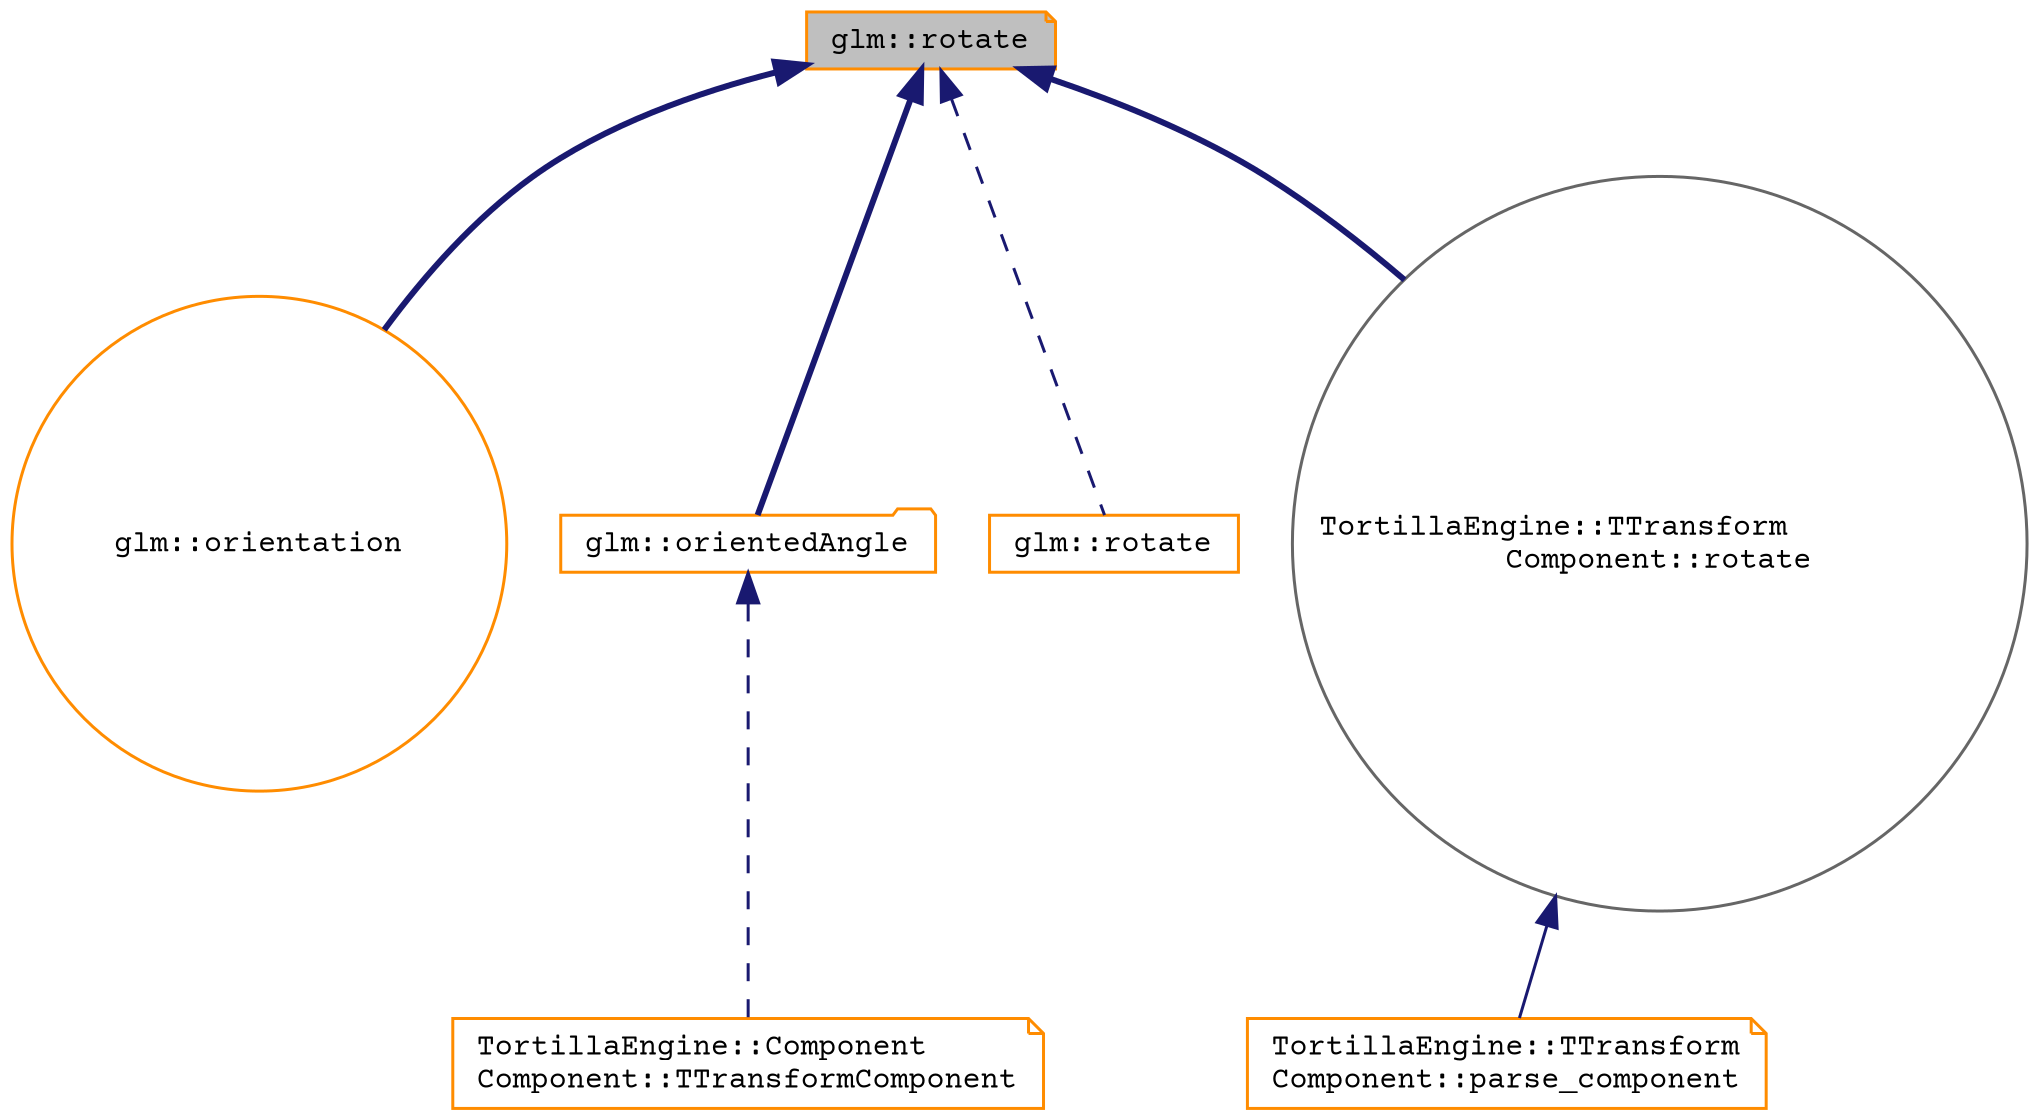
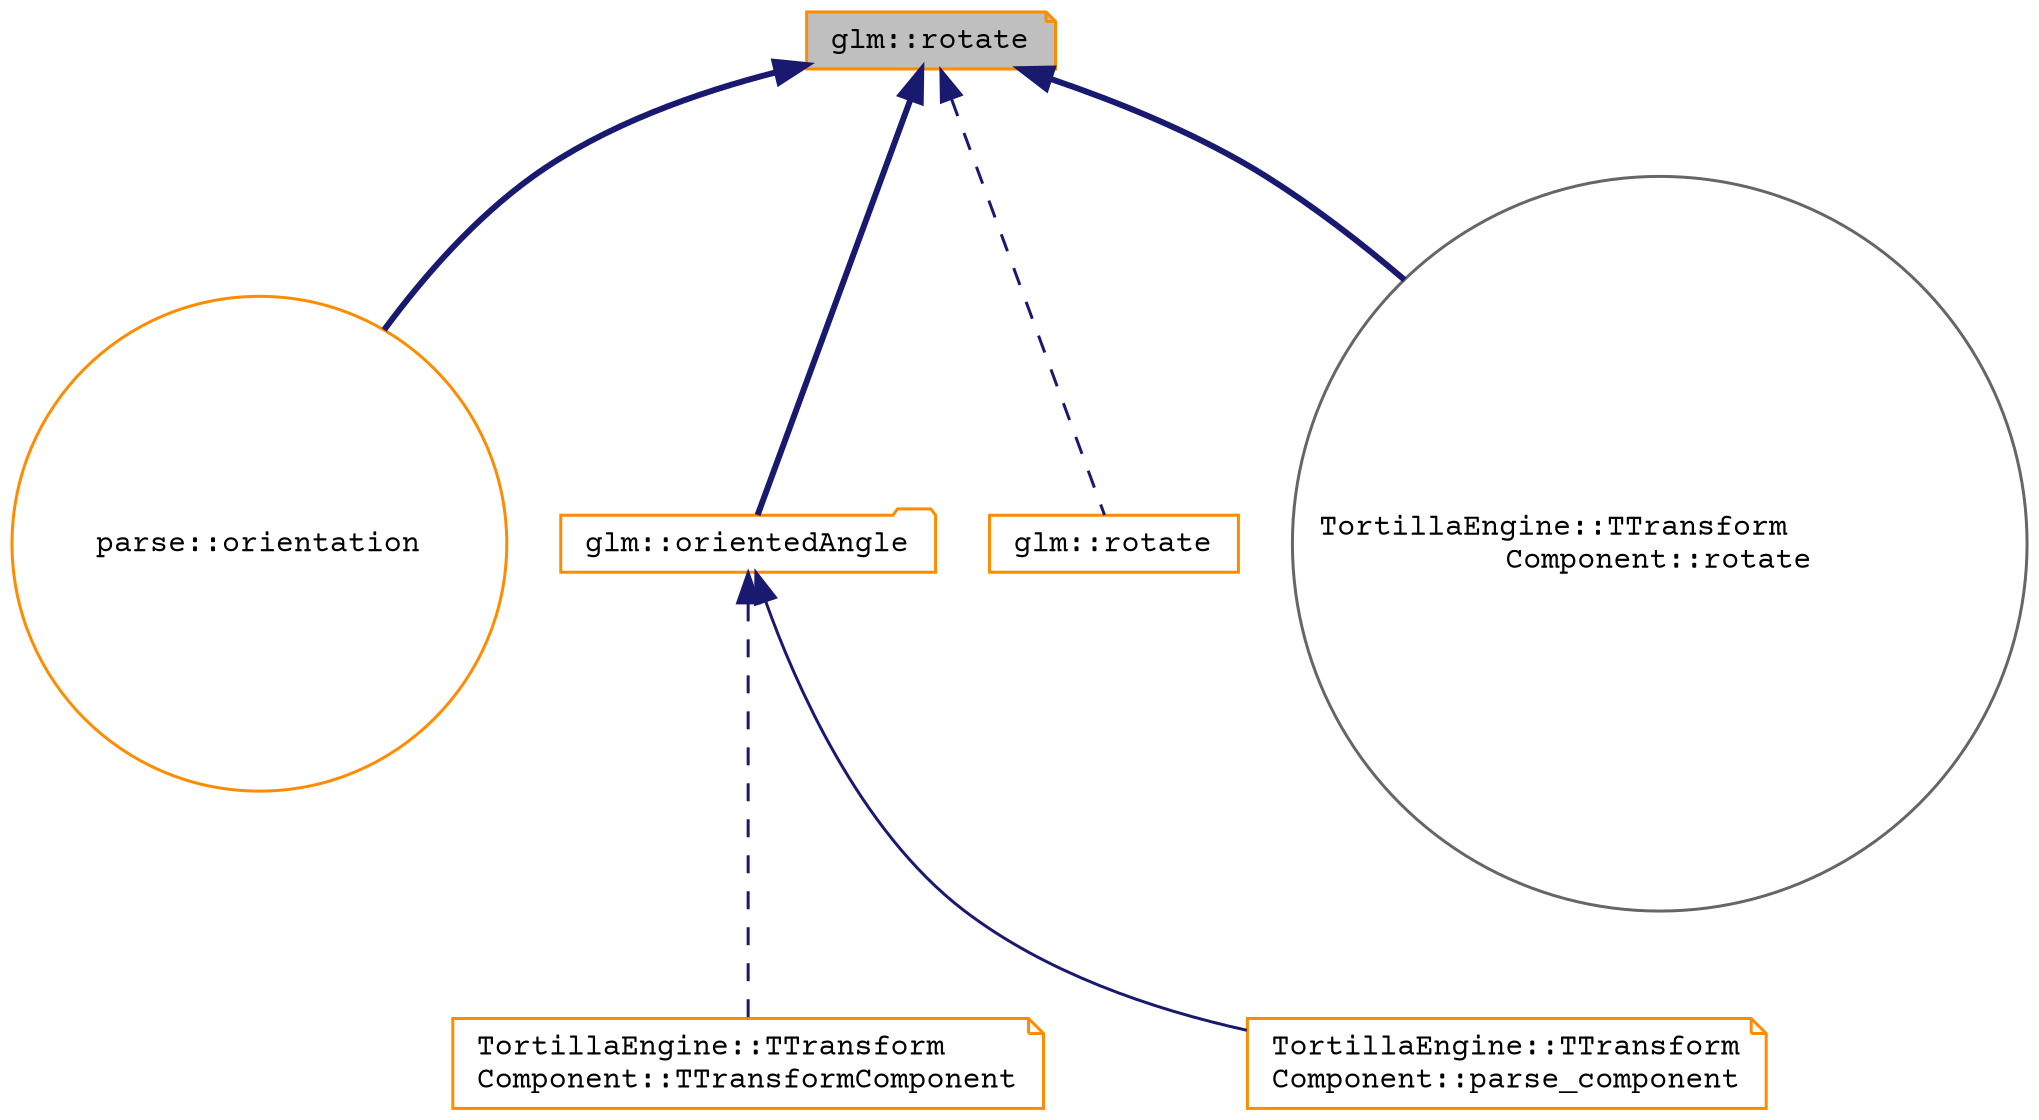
node "glm::orientation": label "glm::orientation" -> "parse::orientation"
edge "TortillaEngine::TTransform Component::parse_component" -> "TortillaEngine::TTransform Component::rotate": now "TortillaEngine::TTransform Component::parse_component" -> "glm::orientedAngle"
node "TortillaEngine::Component Component::TTransformComponent": label "TortillaEngine::Component Component::TTransformComponent" -> "TortillaEngine::TTransform Component::TTransformComponent"
